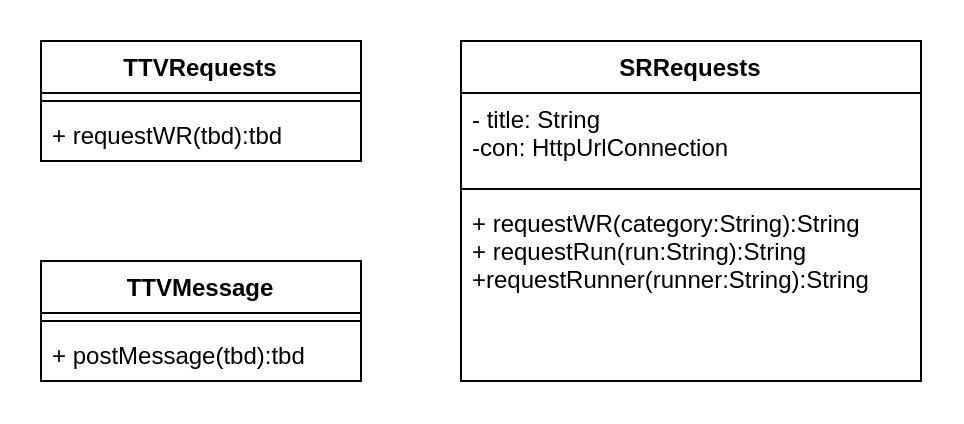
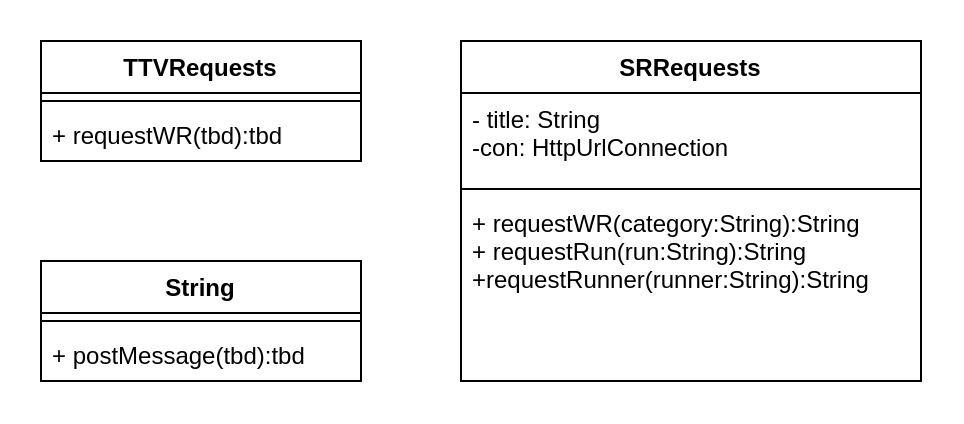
node "TTVMessage": label "TTVMessage" -> "String"
